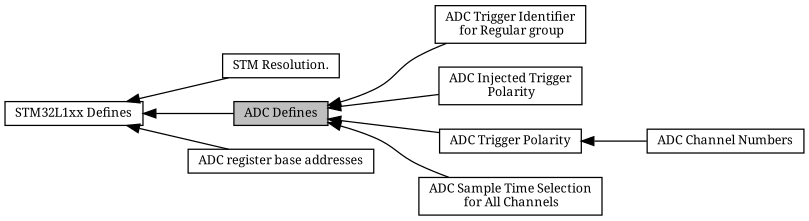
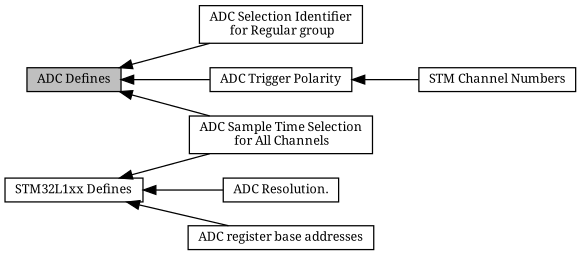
node "ADC Trigger Identifier for Regular group": label "ADC Trigger Identifier for Regular group" -> "ADC Selection Identifier for Regular group"
node "STM Resolution.": label "STM Resolution." -> "ADC Resolution."
node "ADC Injected Trigger Polarity": removed
edge "ADC Defines" -> "STM32L1xx Defines": now "ADC Sample Time Selection for All Channels" -> "STM32L1xx Defines"
node "ADC Channel Numbers": label "ADC Channel Numbers" -> "STM Channel Numbers"
